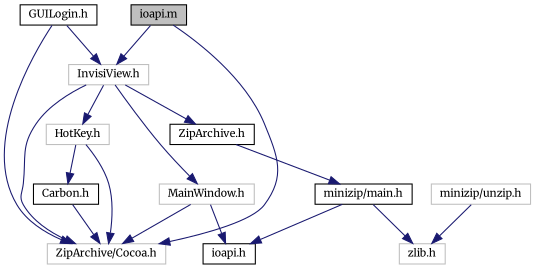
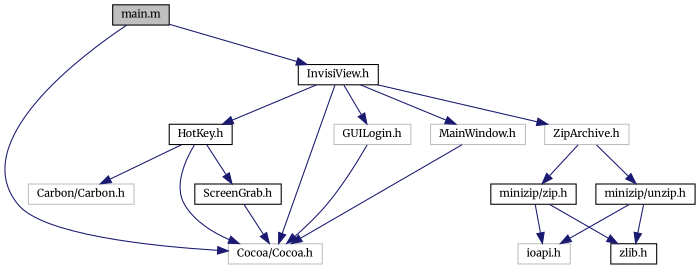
node "GUILogin.h": color black -> grey75
node "ioapi.m": label "ioapi.m" -> "main.m"
edge "GUILogin.h" -> "InvisiView.h": reversed
node "InvisiView.h": color grey75 -> black
node "HotKey.h": color grey75 -> black
node "ZipArchive.h": color black -> grey75
edge "ZipArchive.h" -> "minizip/unzip.h": added
node "Carbon.h": label "Carbon.h" -> "ScreenGrab.h"
node "Carbon/Carbon.h": added
node "minizip/main.h": label "minizip/main.h" -> "minizip/zip.h"
node "minizip/unzip.h": color grey75 -> black
edge "MainWindow.h" -> "ioapi.h": now "minizip/unzip.h" -> "ioapi.h"
node "ZipArchive/Cocoa.h": label "ZipArchive/Cocoa.h" -> "Cocoa/Cocoa.h"
node "ioapi.h": color black -> grey75
node "zlib.h": color grey75 -> black
